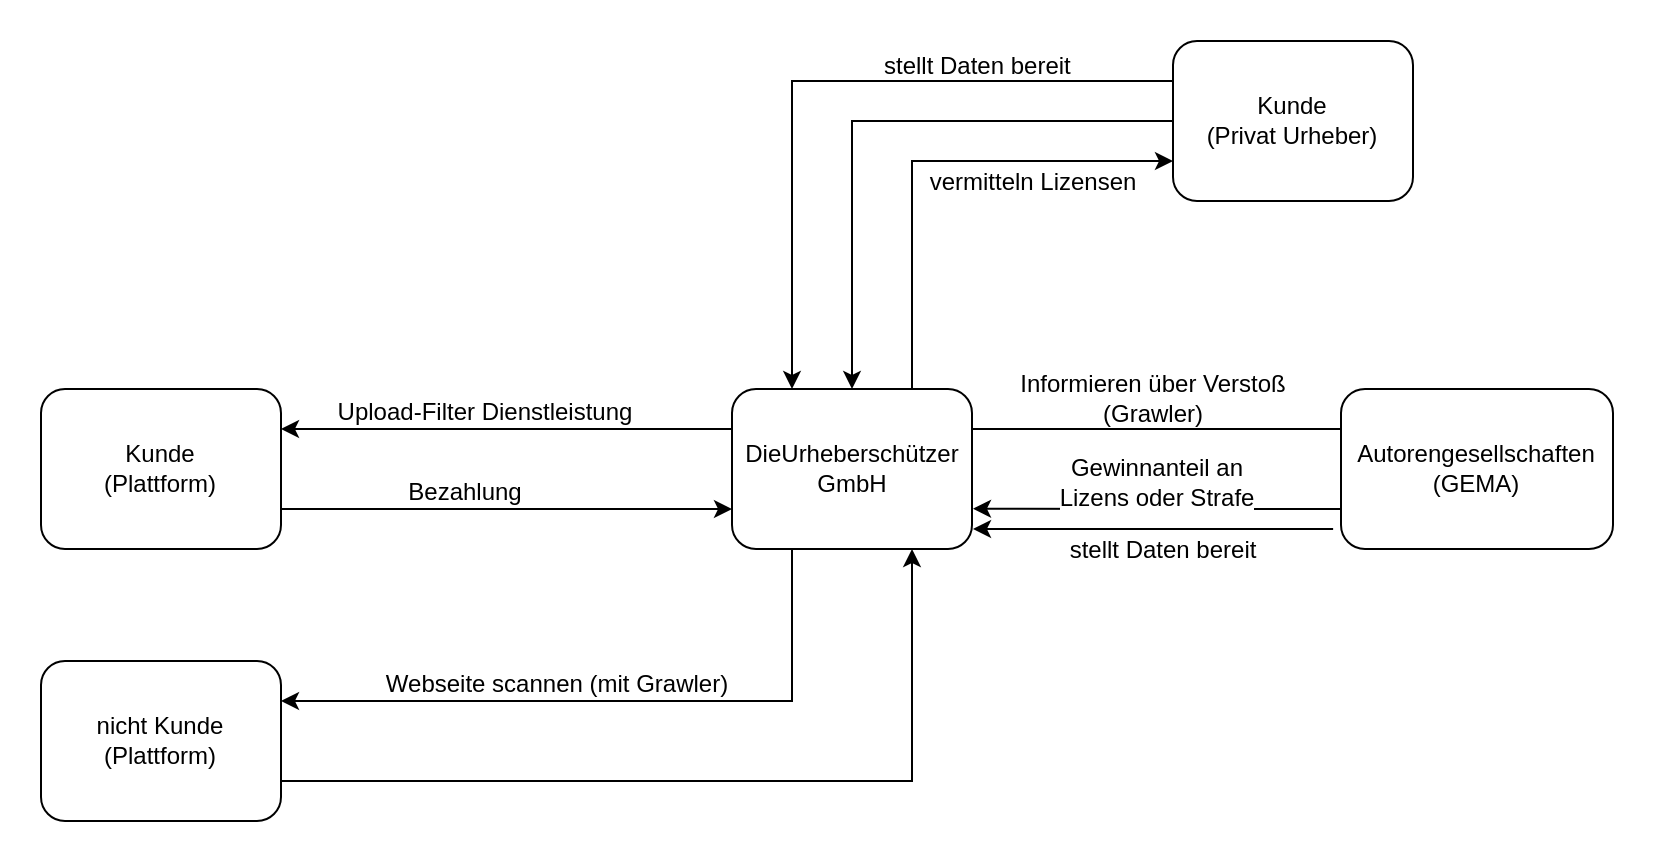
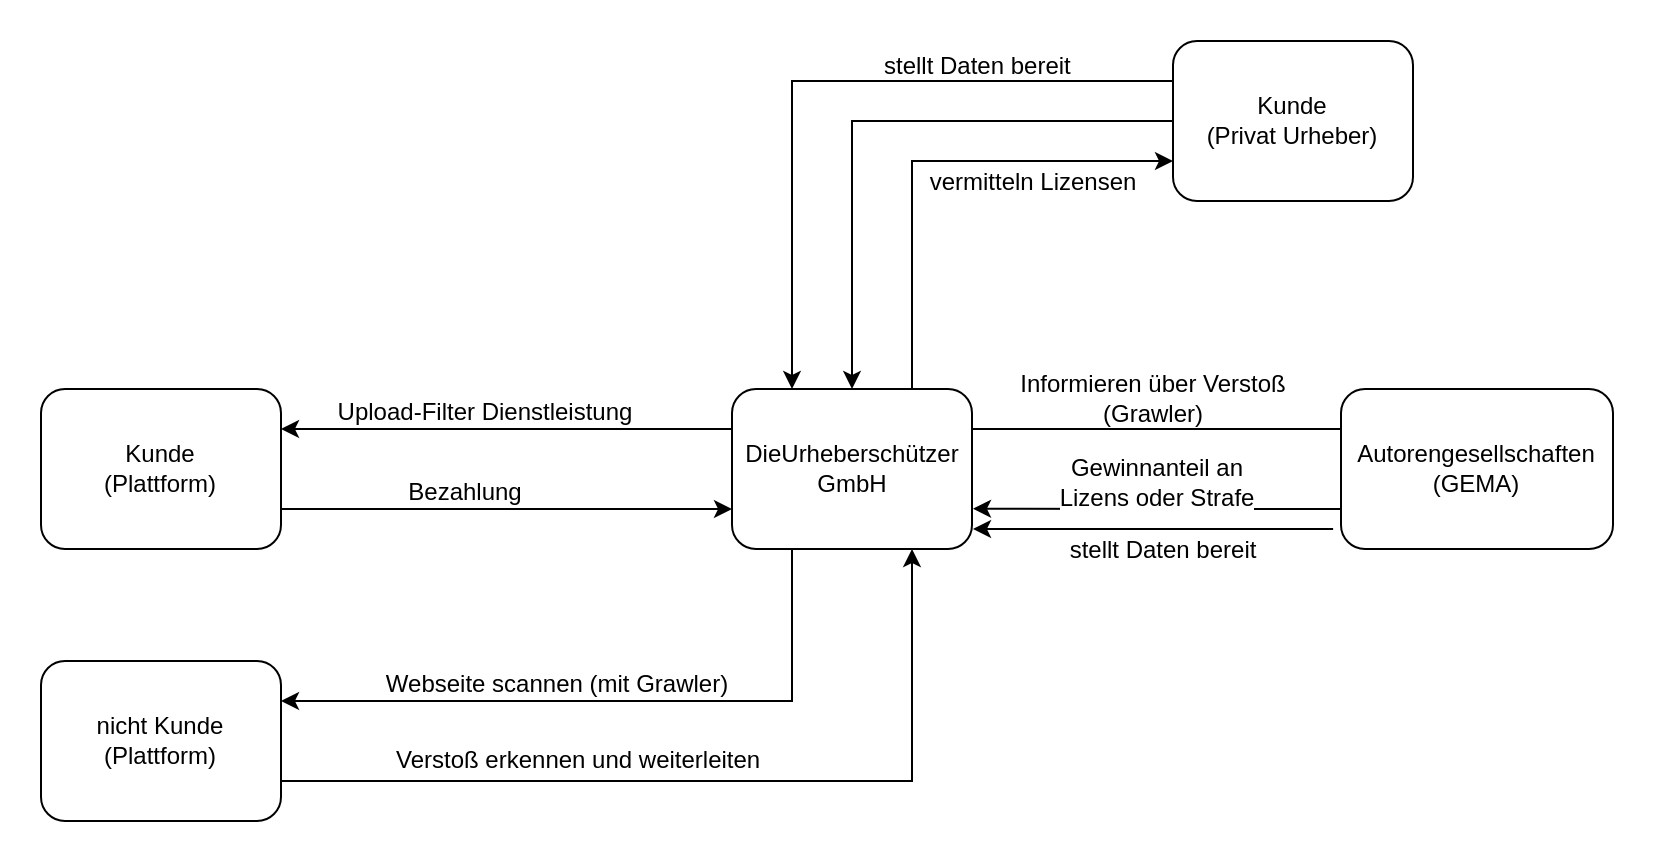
node "Verstoß erkennen und weiterleiten": added
